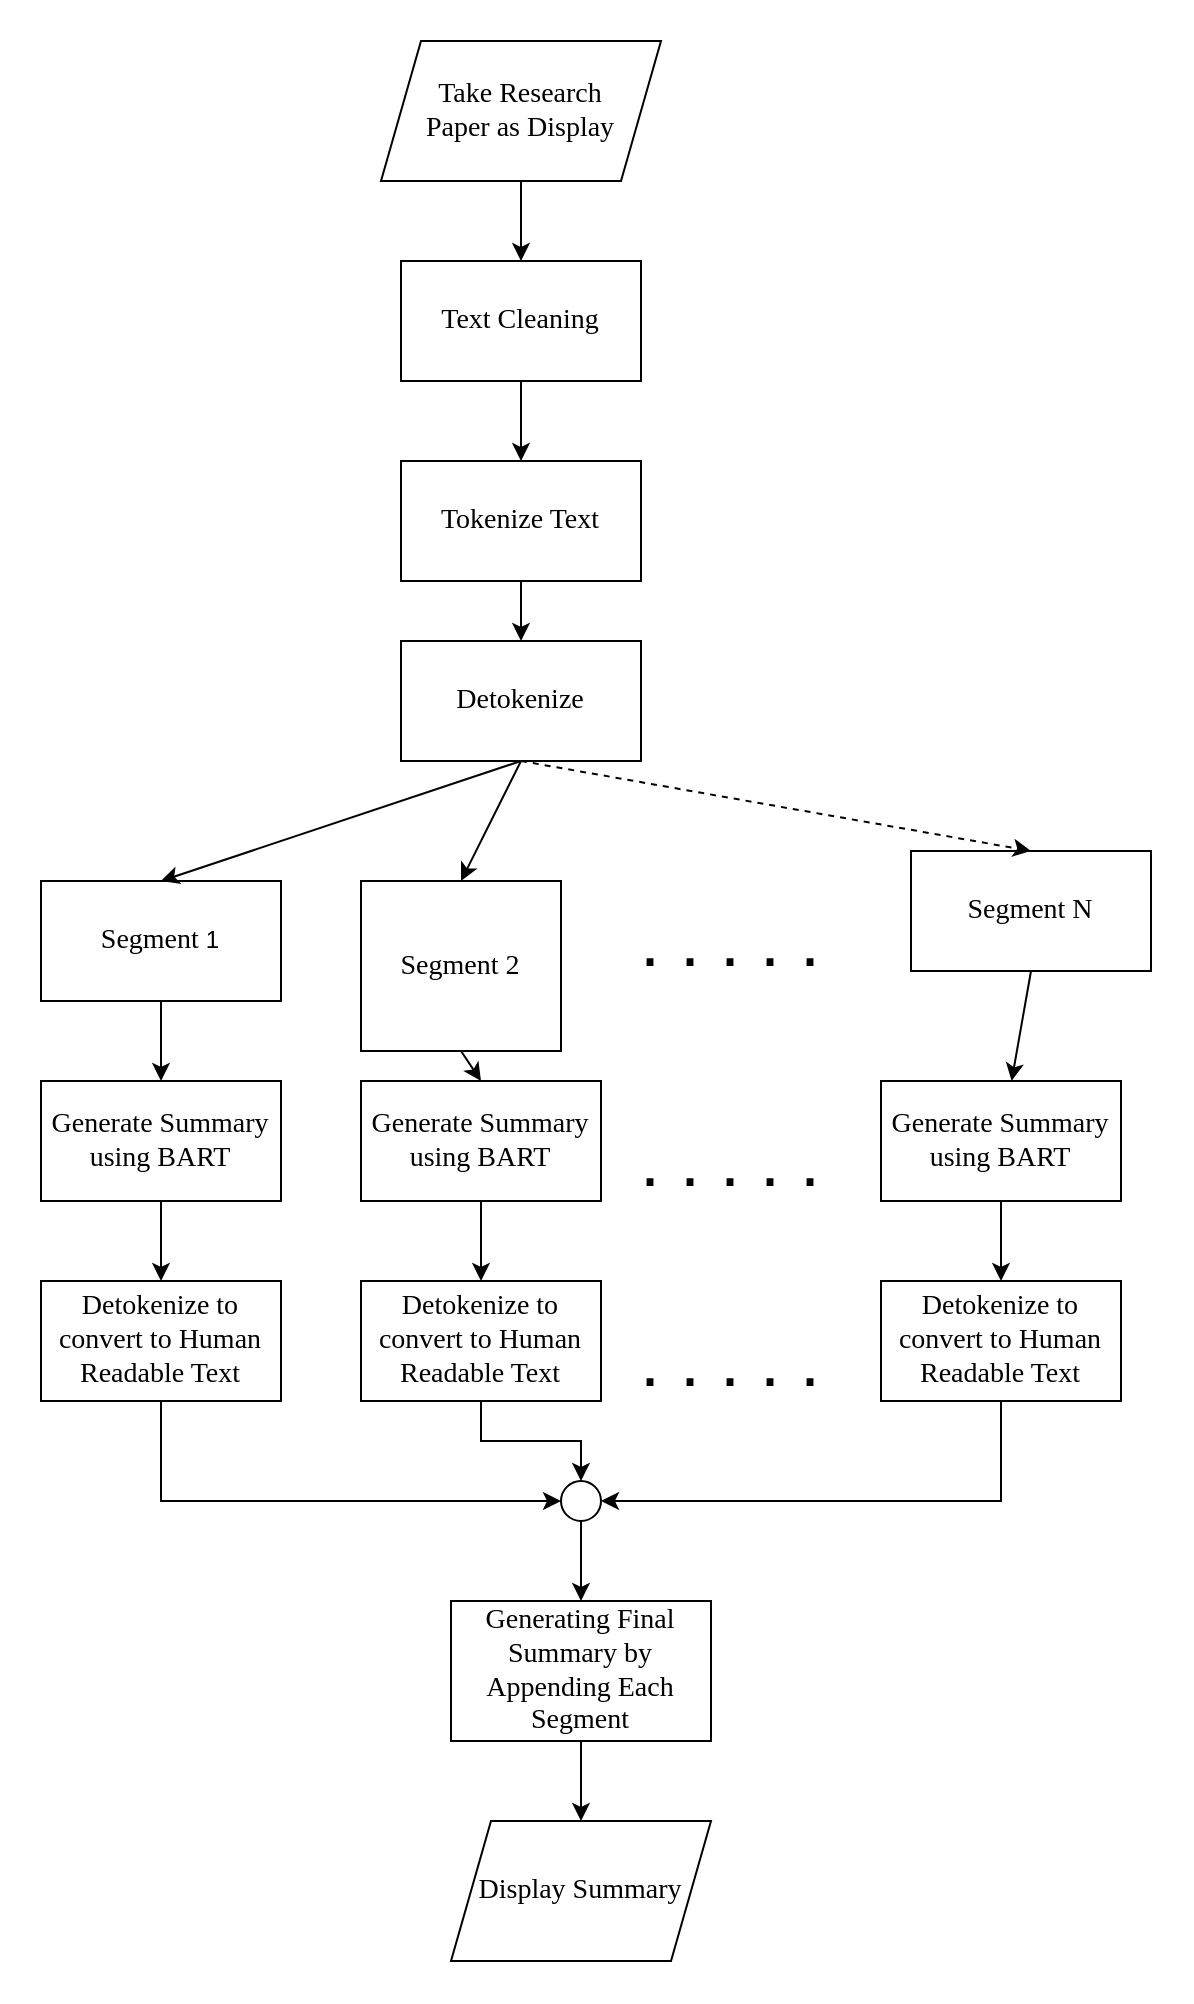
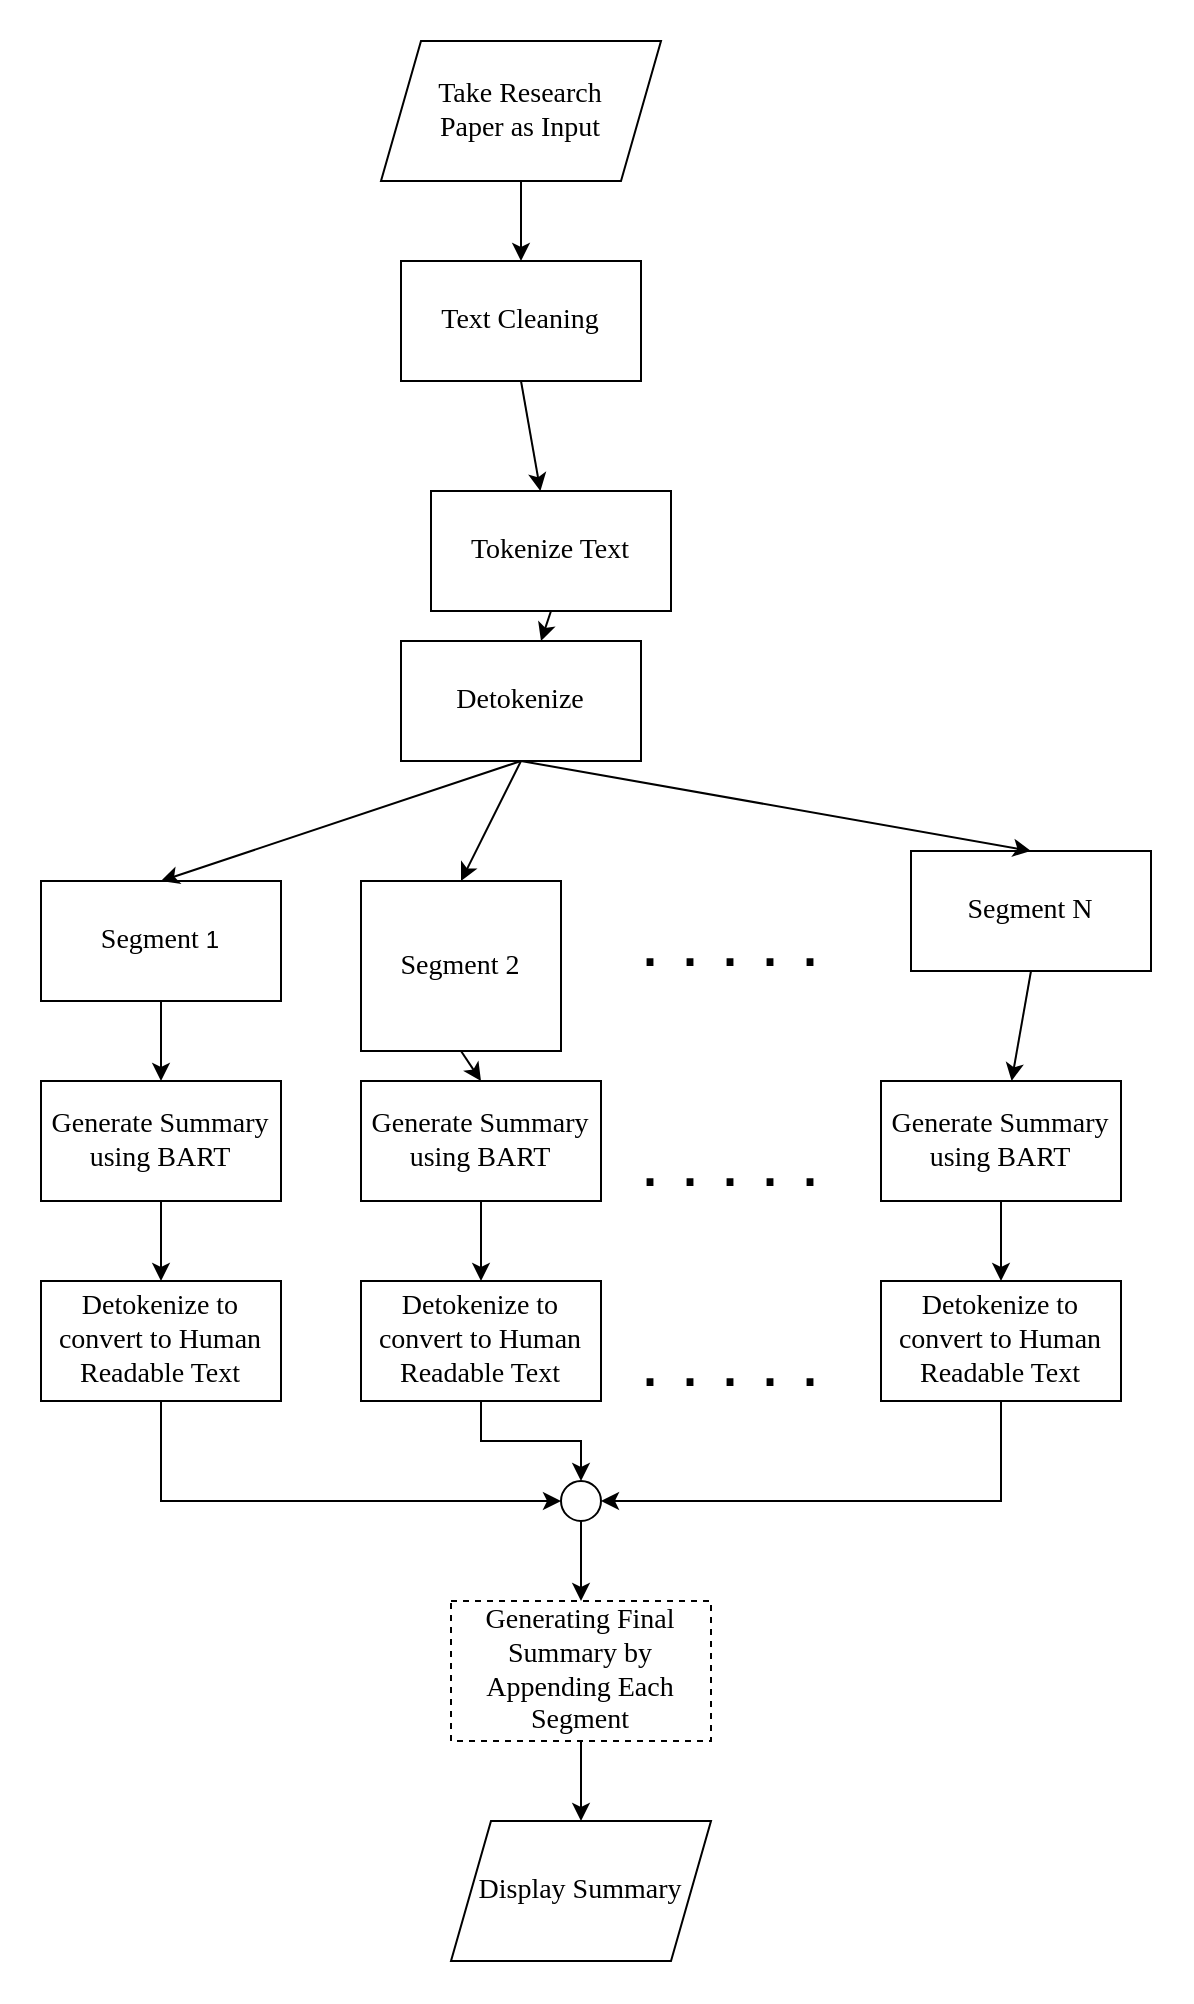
node "Take Research Paper as Display": label "Take Research Paper as Display" -> "Take Research Paper as Input"
node "Tokenize Text": moved (521, 521) -> (551, 551)
edge "Detokenize" -> "Segment N": style dashed -> solid
node "Generating Final Summary by Appending Each Segment": style solid -> dashed
